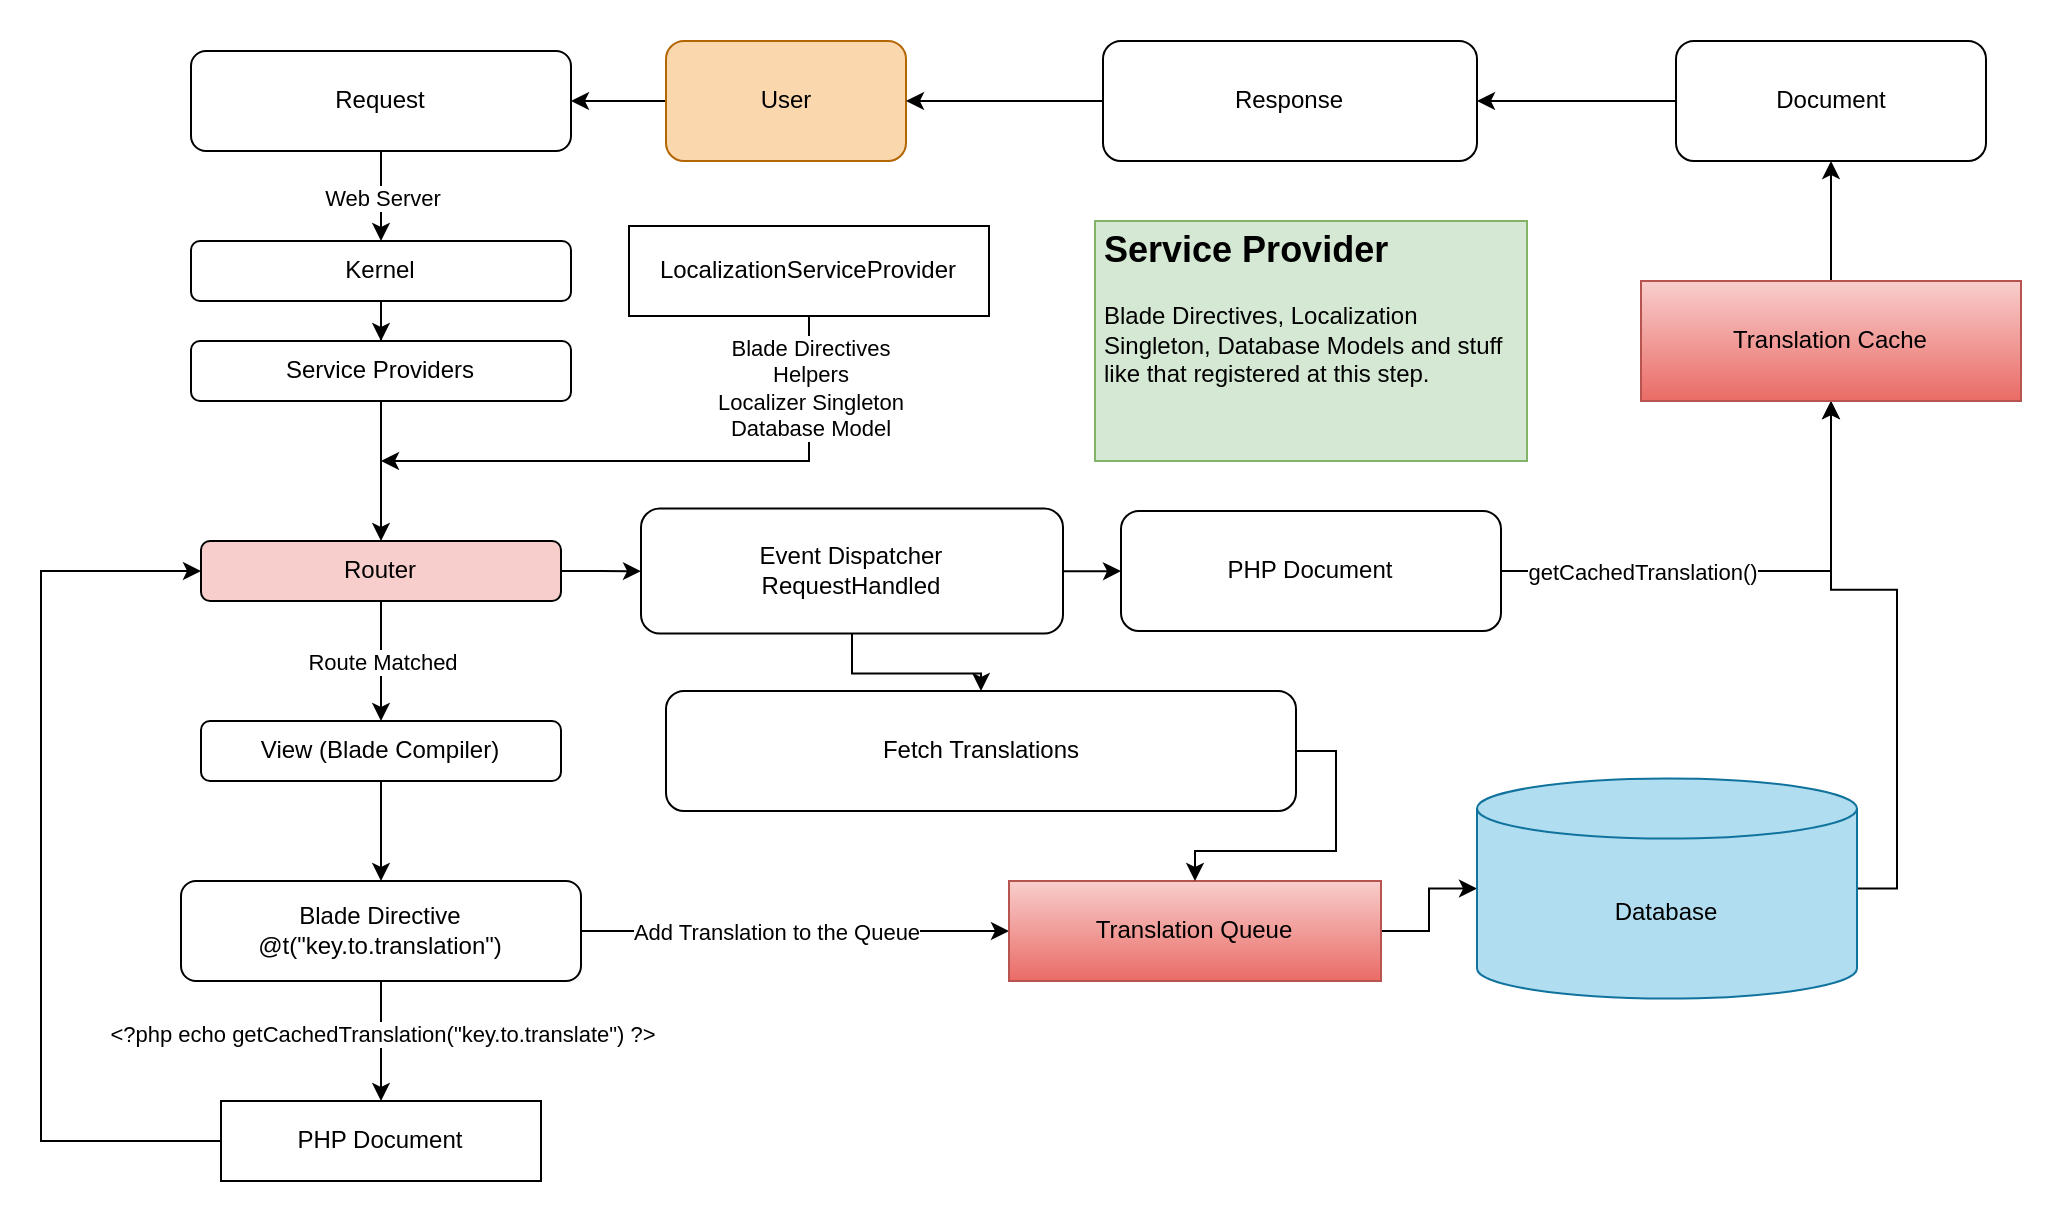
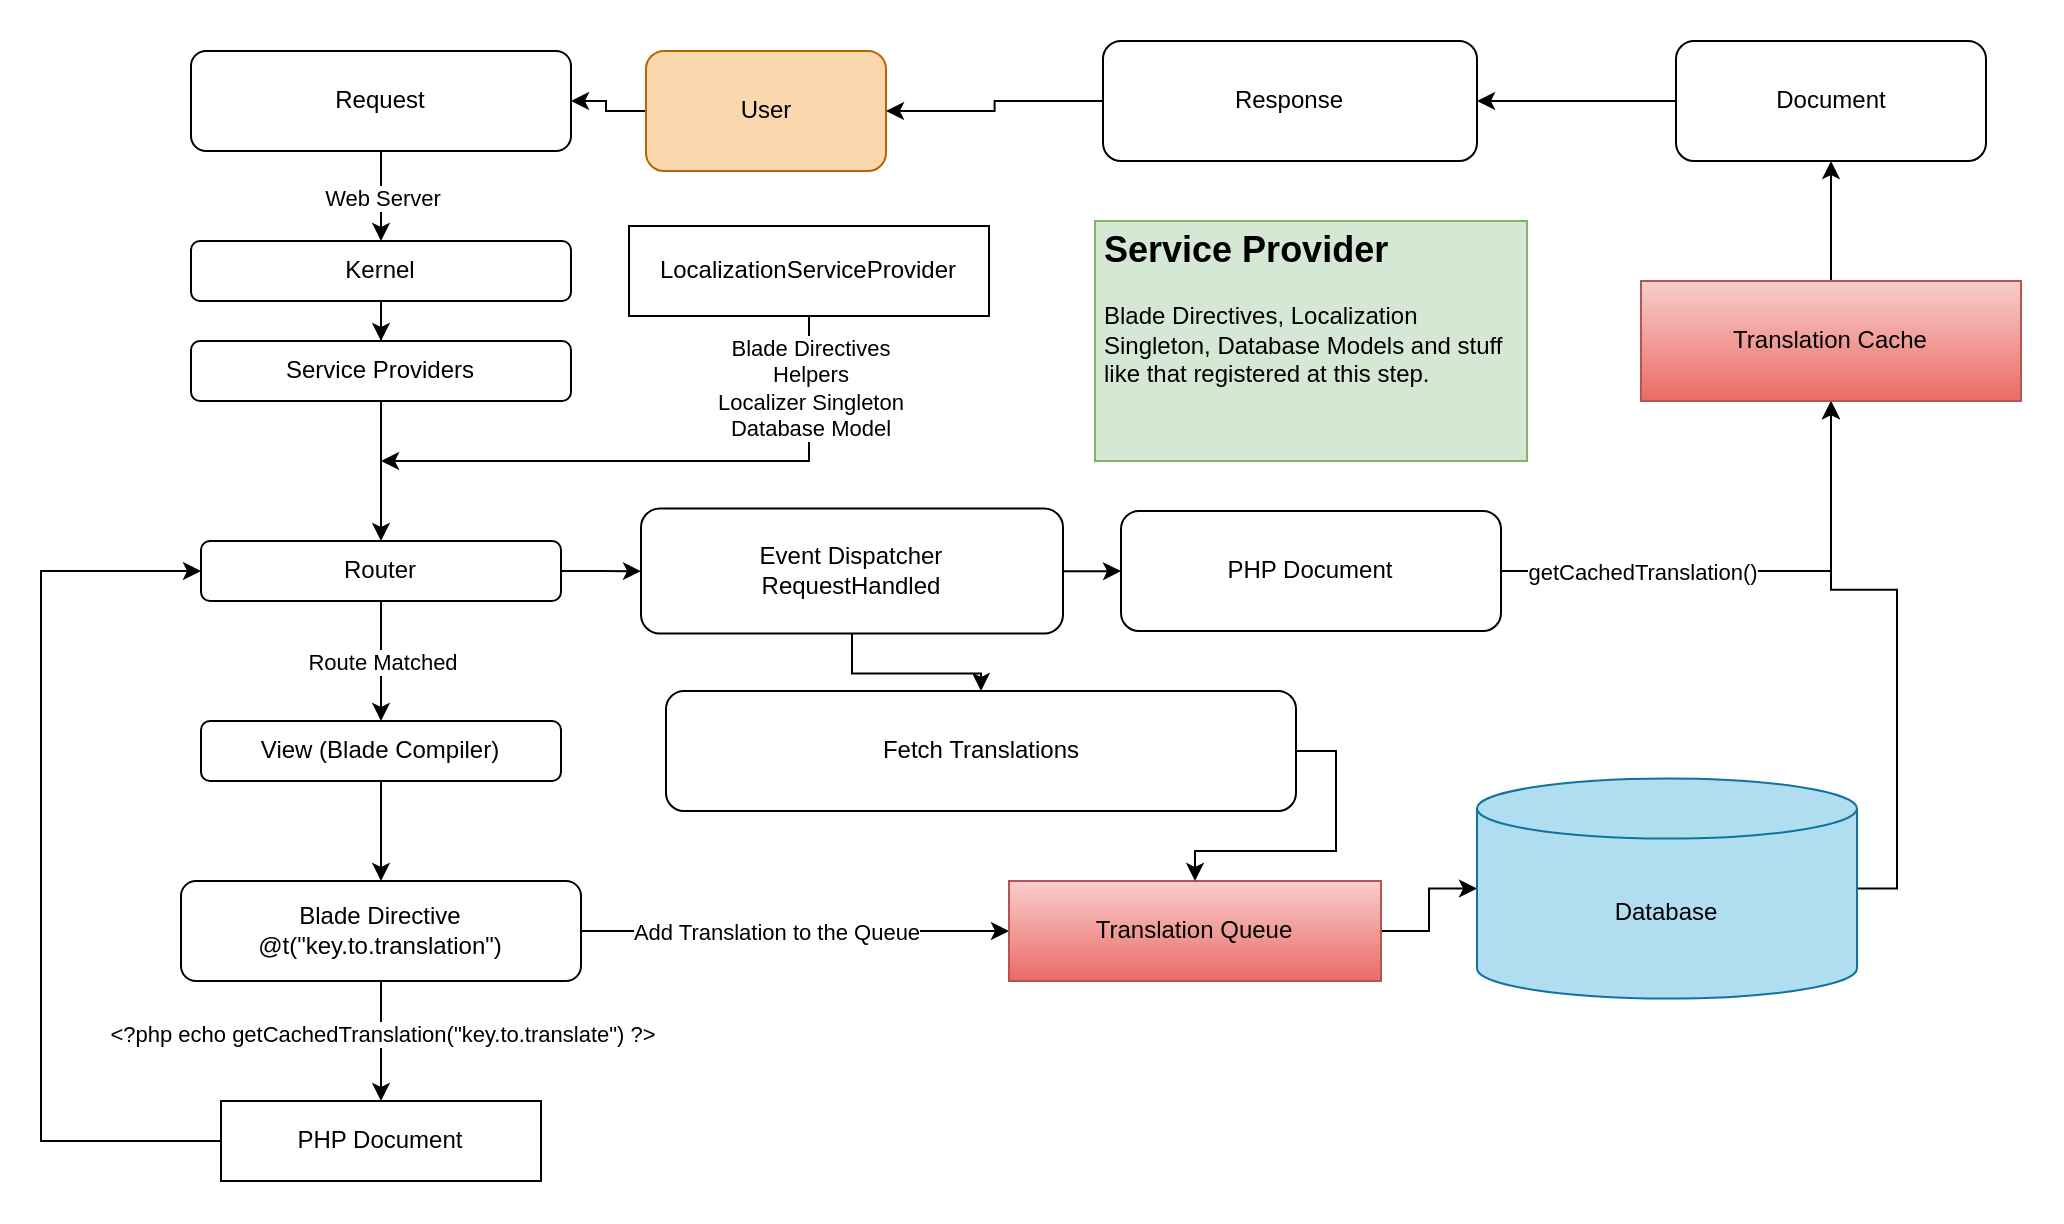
node "User": moved (786, 101) -> (766, 111)
node "Router": fillcolor #f8cecc -> #ffffff
